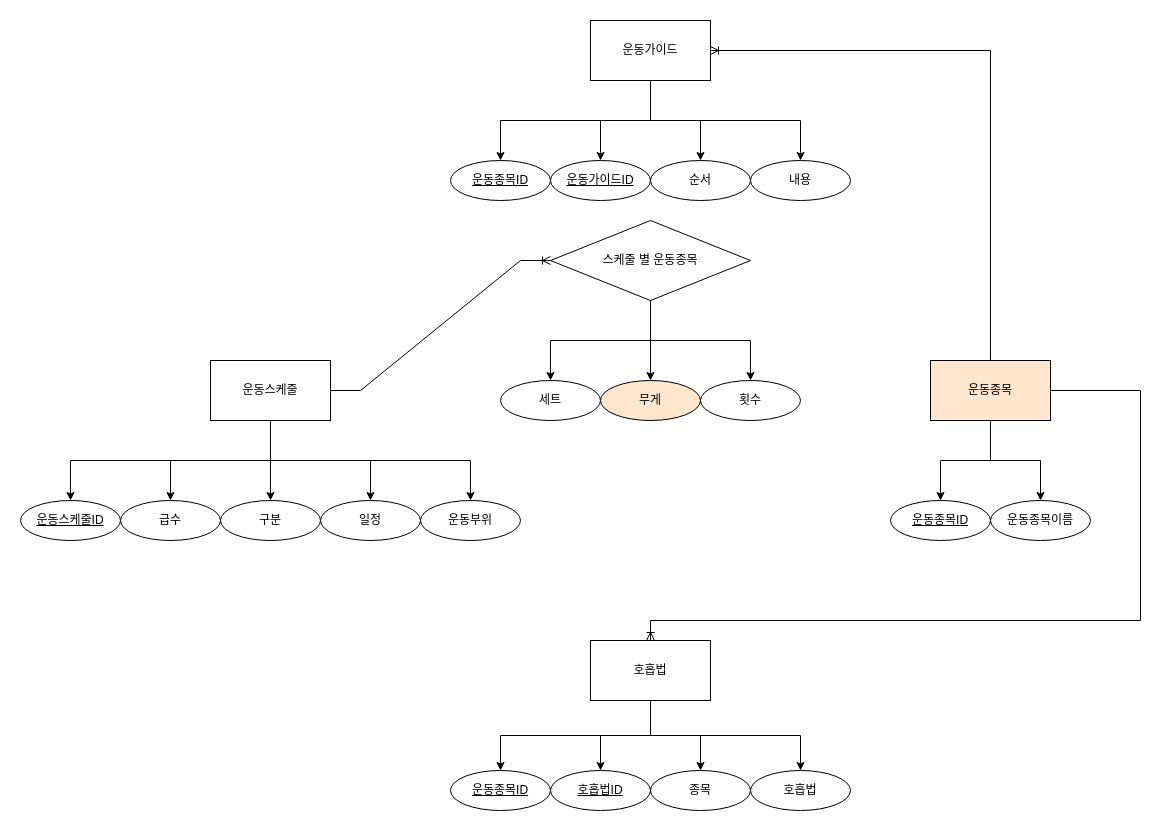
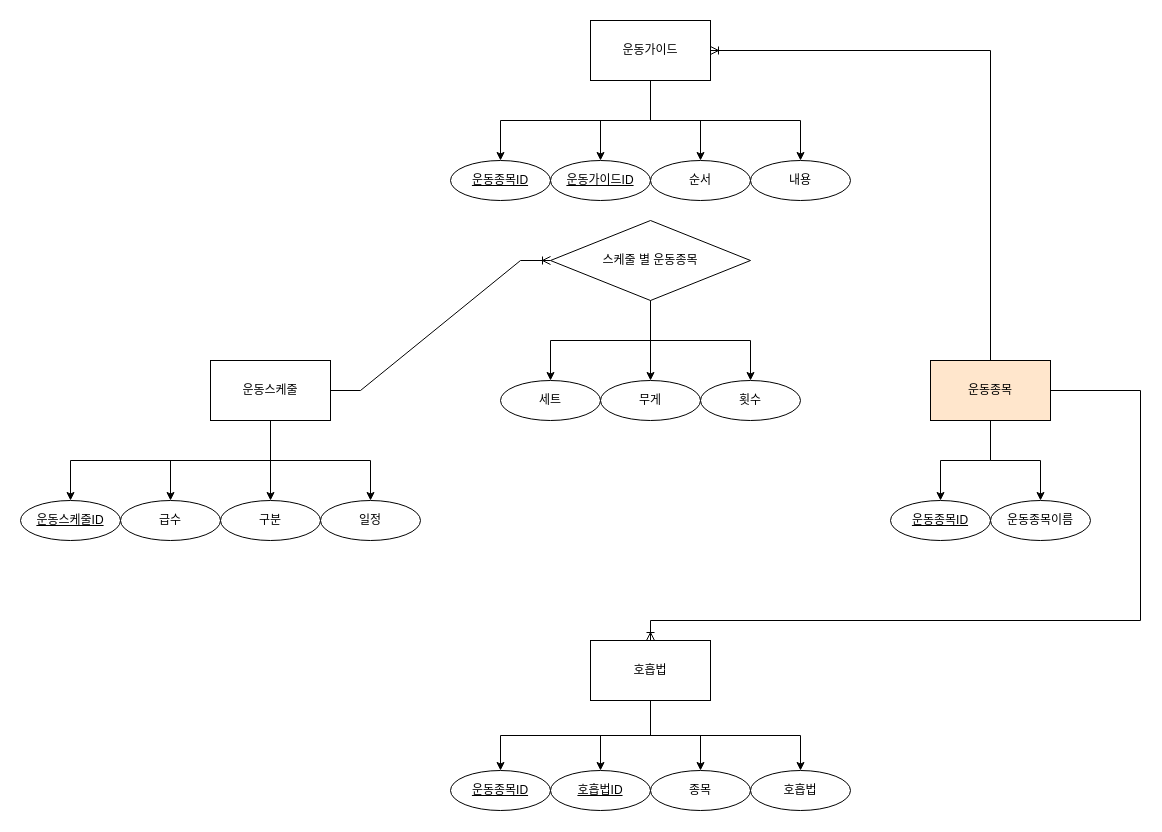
node "무게": fillcolor #ffe6cc -> #ffffff
edge "운동스케줄" -> "운동부위": removed
node "운동부위": removed
